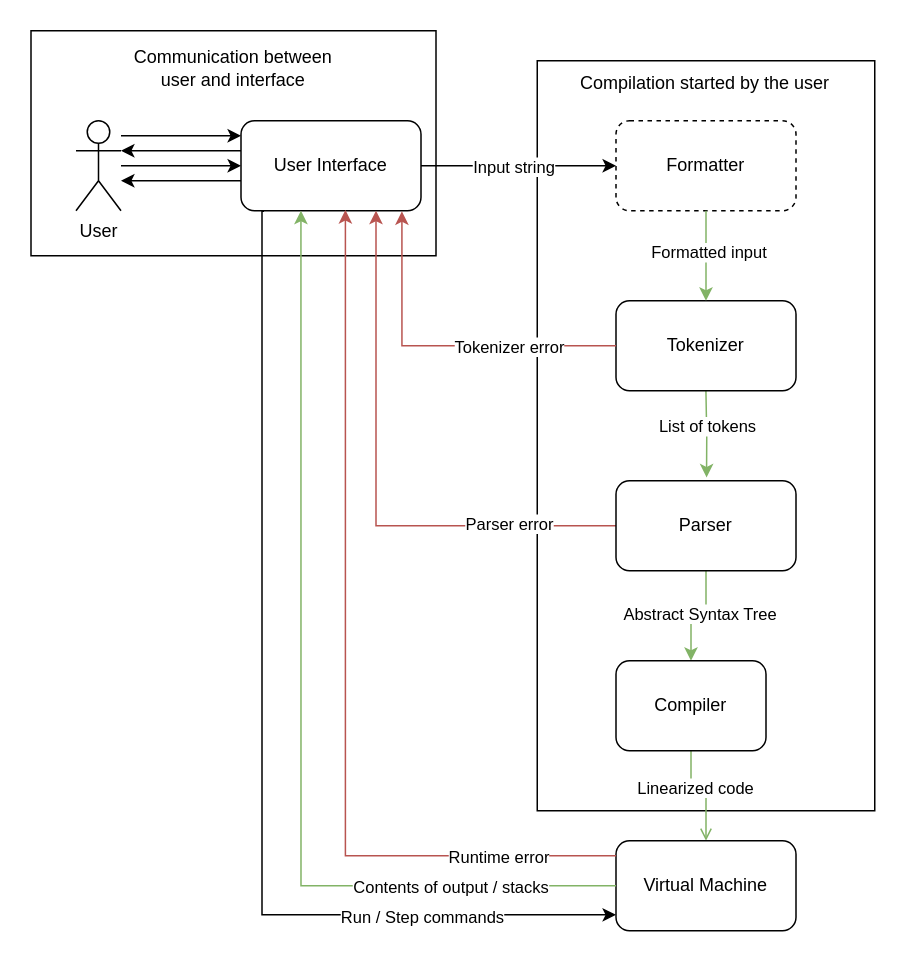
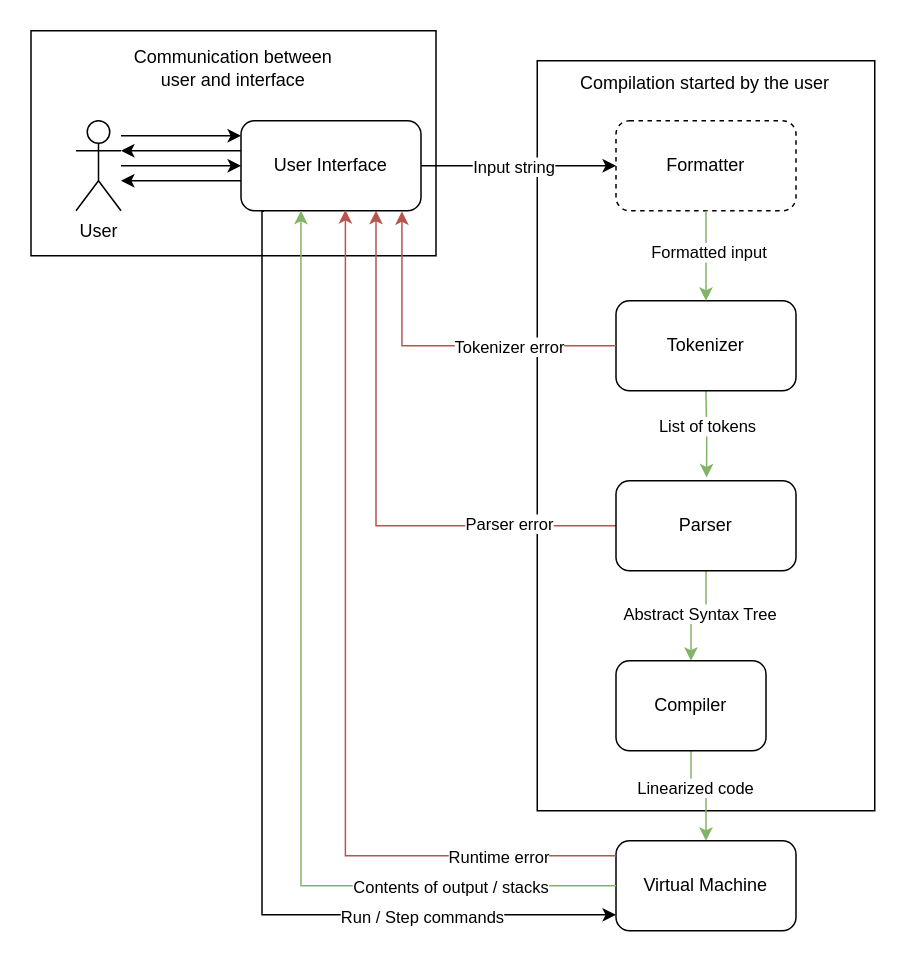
edge "Compiler" -> "Virtual Machine": arrowhead open -> classic
